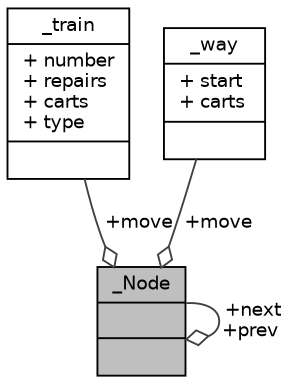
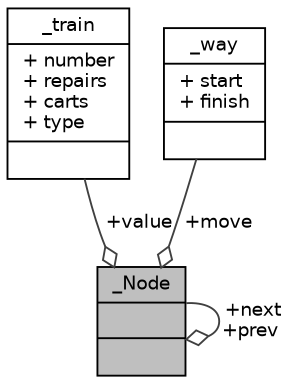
node "_way": text "+ carts" -> "+ finish"
edge "_train" -> "_Node": label " +move" -> " +value"
